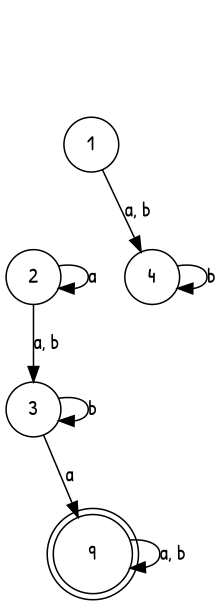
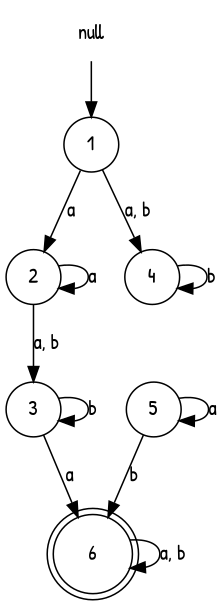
node "null": added
edge "1" -> "2": added, label "a"
node "5": added
node "9": label "9" -> "6"
